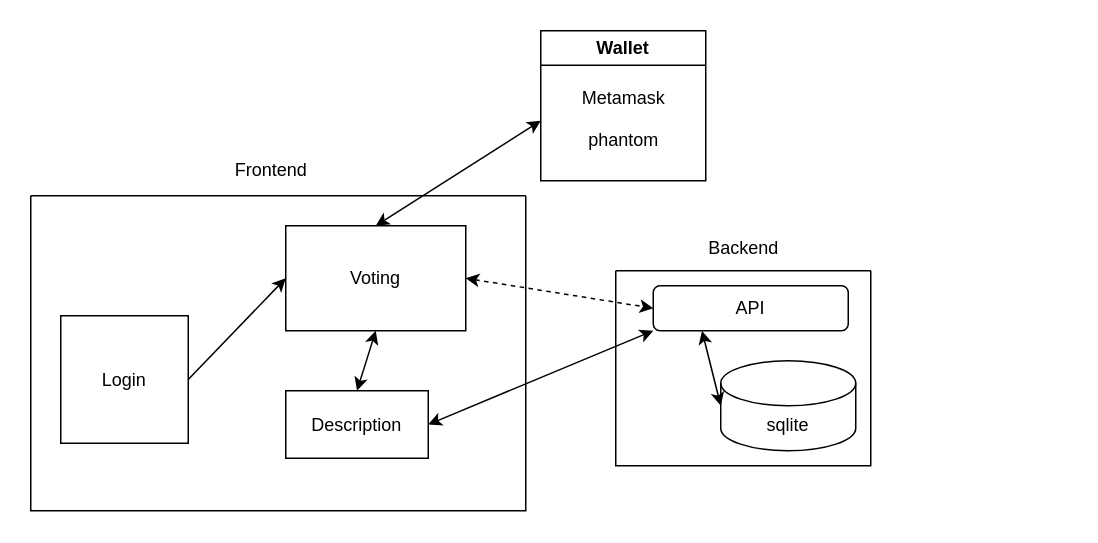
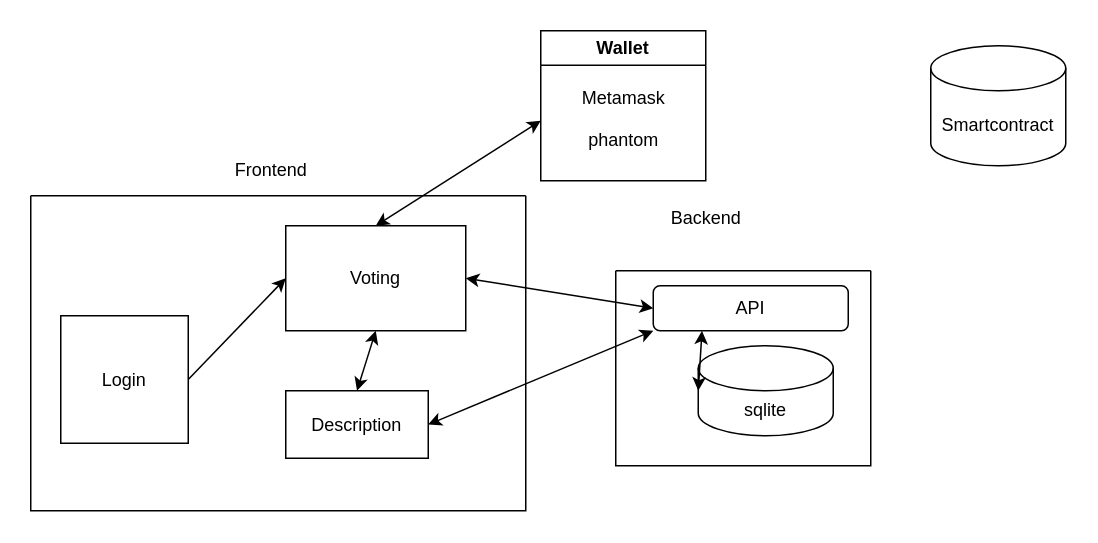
node "Smartcontract": added
node "Backend": moved (743, 248) -> (706, 218)
edge "Voting" -- "API": style dashed -> solid
node "sqlite": moved (788, 406) -> (766, 391)
